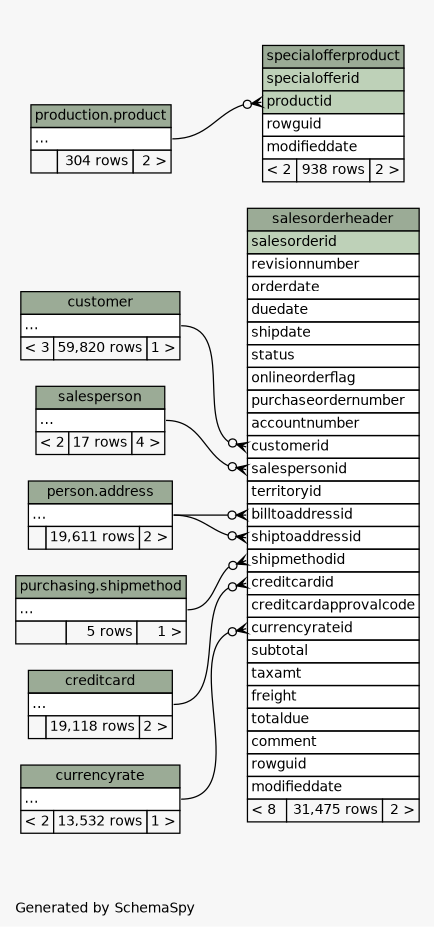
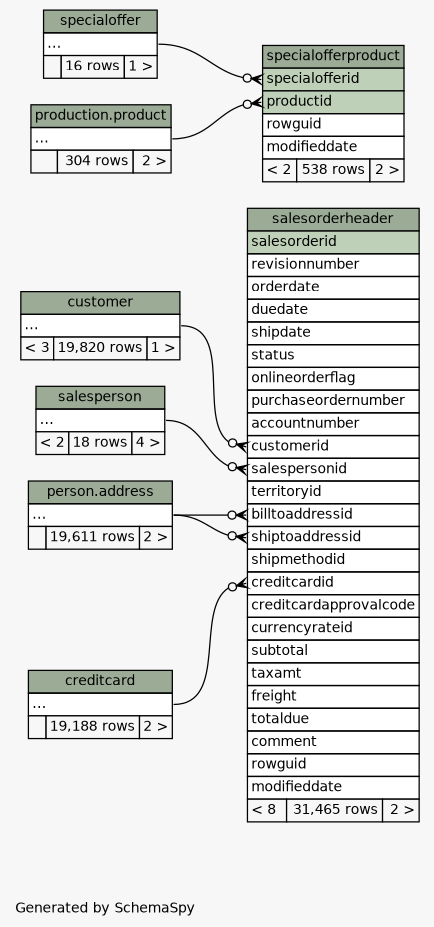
node "specialoffer": added
node "specialofferproduct": text "938 rows" -> "538 rows"
node "customer": text "59,820 rows" -> "19,820 rows"
node "salesperson": text "17 rows" -> "18 rows"
node "purchasing.shipmethod": removed
node "creditcard": text "19,118 rows" -> "19,188 rows"
node "currencyrate": removed
node "salesorderheader": text "31,475 rows" -> "31,465 rows"
